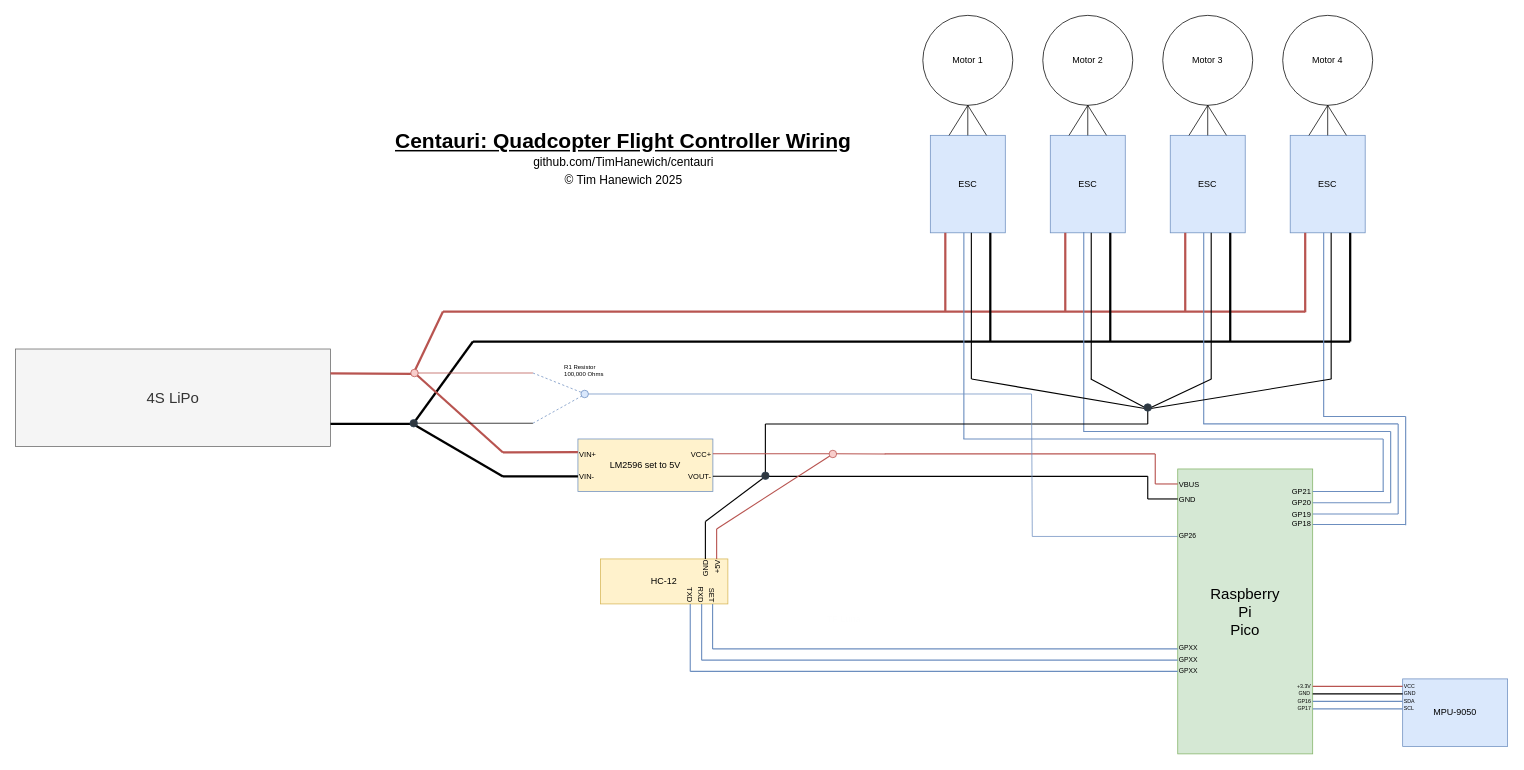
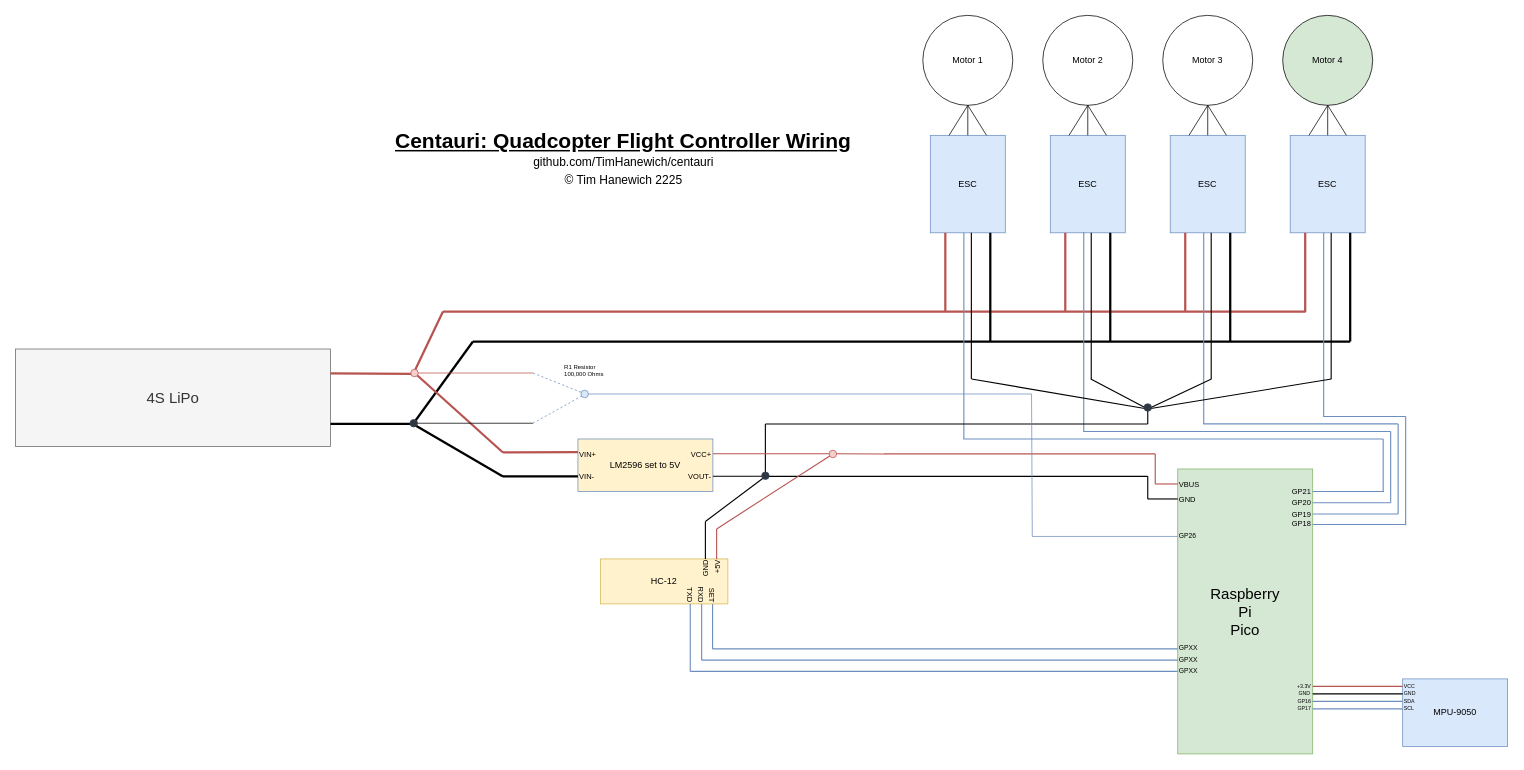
node "Motor 4": fillcolor #ffffff -> #d5e8d4
node "© Tim Hanewich 2025": label "© Tim Hanewich 2025" -> "© Tim Hanewich 2225"
